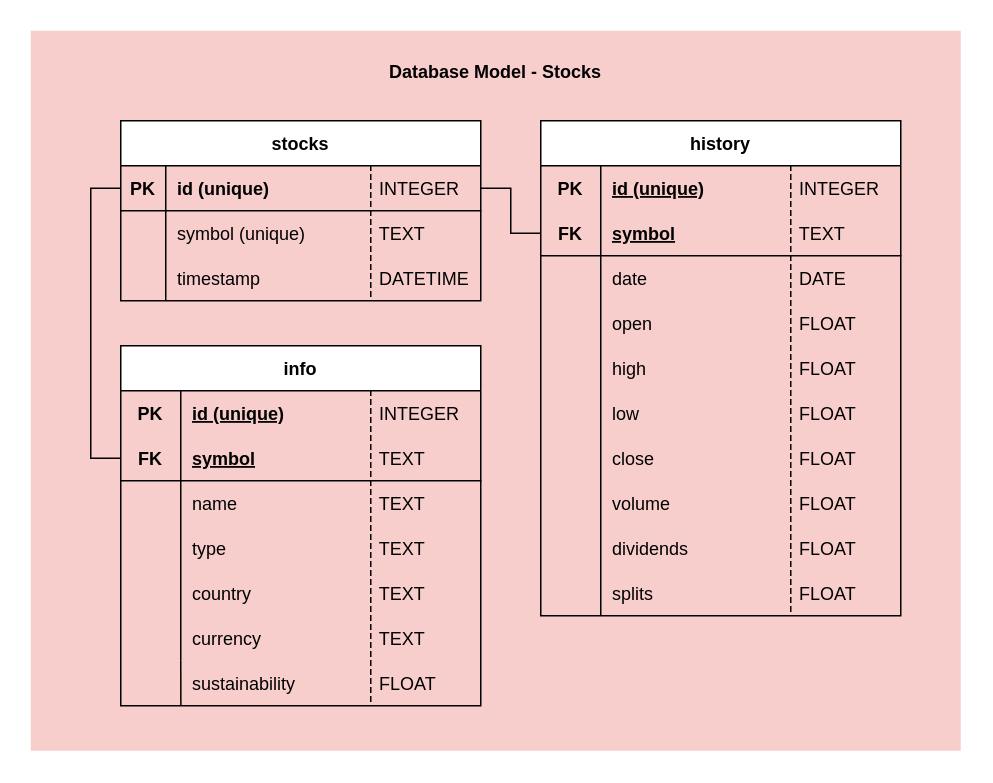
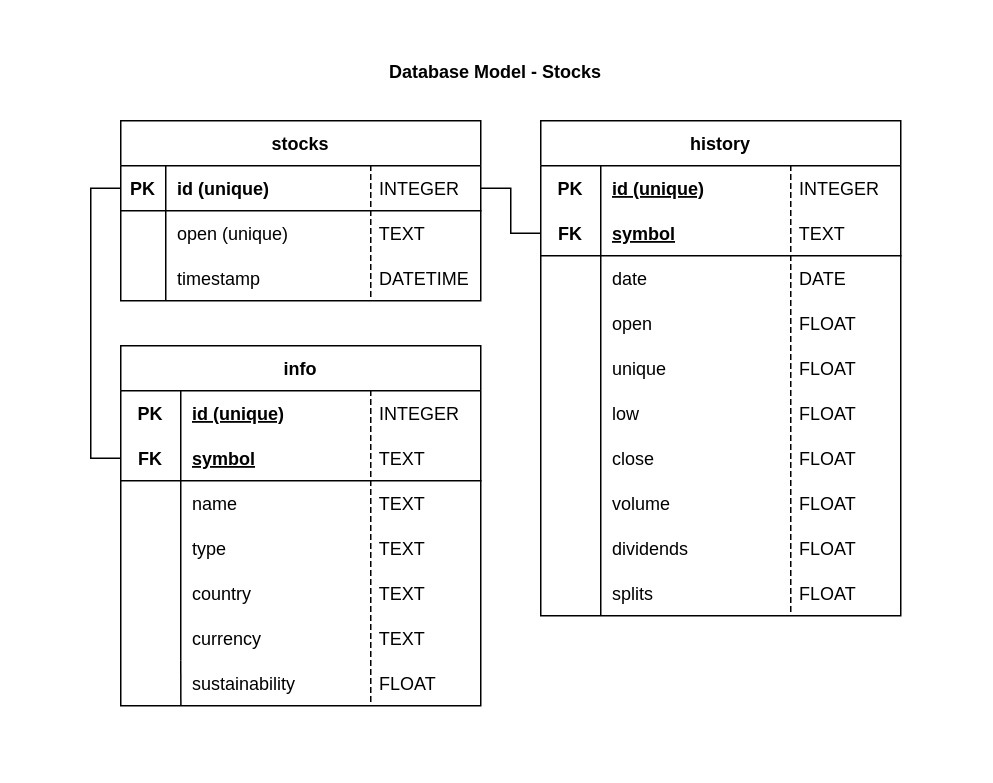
node "symbol (unique)": label "symbol (unique)" -> "open (unique)"
node "high": label "high" -> "unique"
node "Database Model - Stocks": fillcolor #f8cecc -> #ffffff
